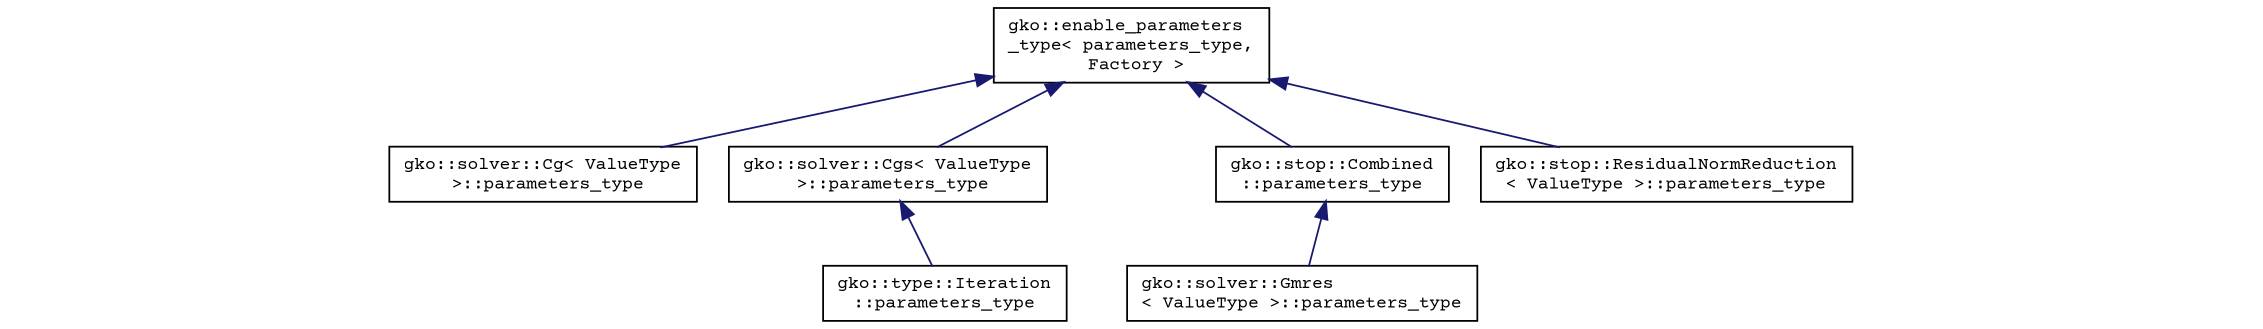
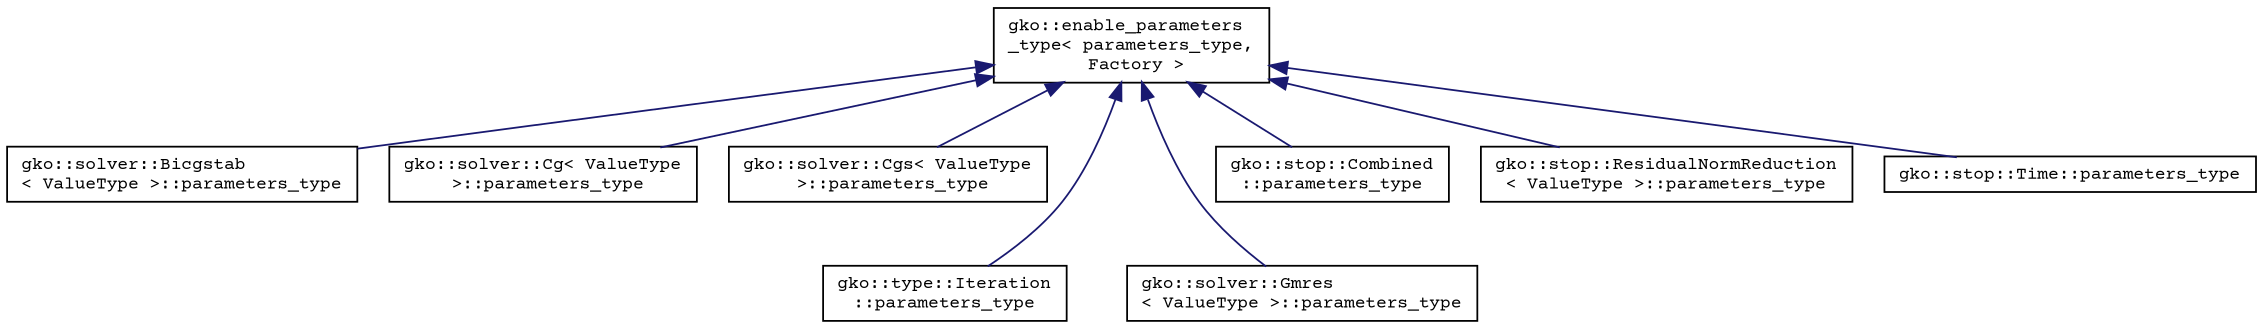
node "gko::solver::Bicgstab < ValueType >::parameters_type": added
node "gko::stop::Time::parameters_type": added
edge "gko::type::Iteration ::parameters_type" -> "gko::solver::Cgs< ValueType >::parameters_type": now "gko::type::Iteration ::parameters_type" -> "gko::enable_parameters _type< parameters_type, Factory >"
edge "gko::solver::Gmres < ValueType >::parameters_type" -> "gko::stop::Combined ::parameters_type": now "gko::solver::Gmres < ValueType >::parameters_type" -> "gko::enable_parameters _type< parameters_type, Factory >"
